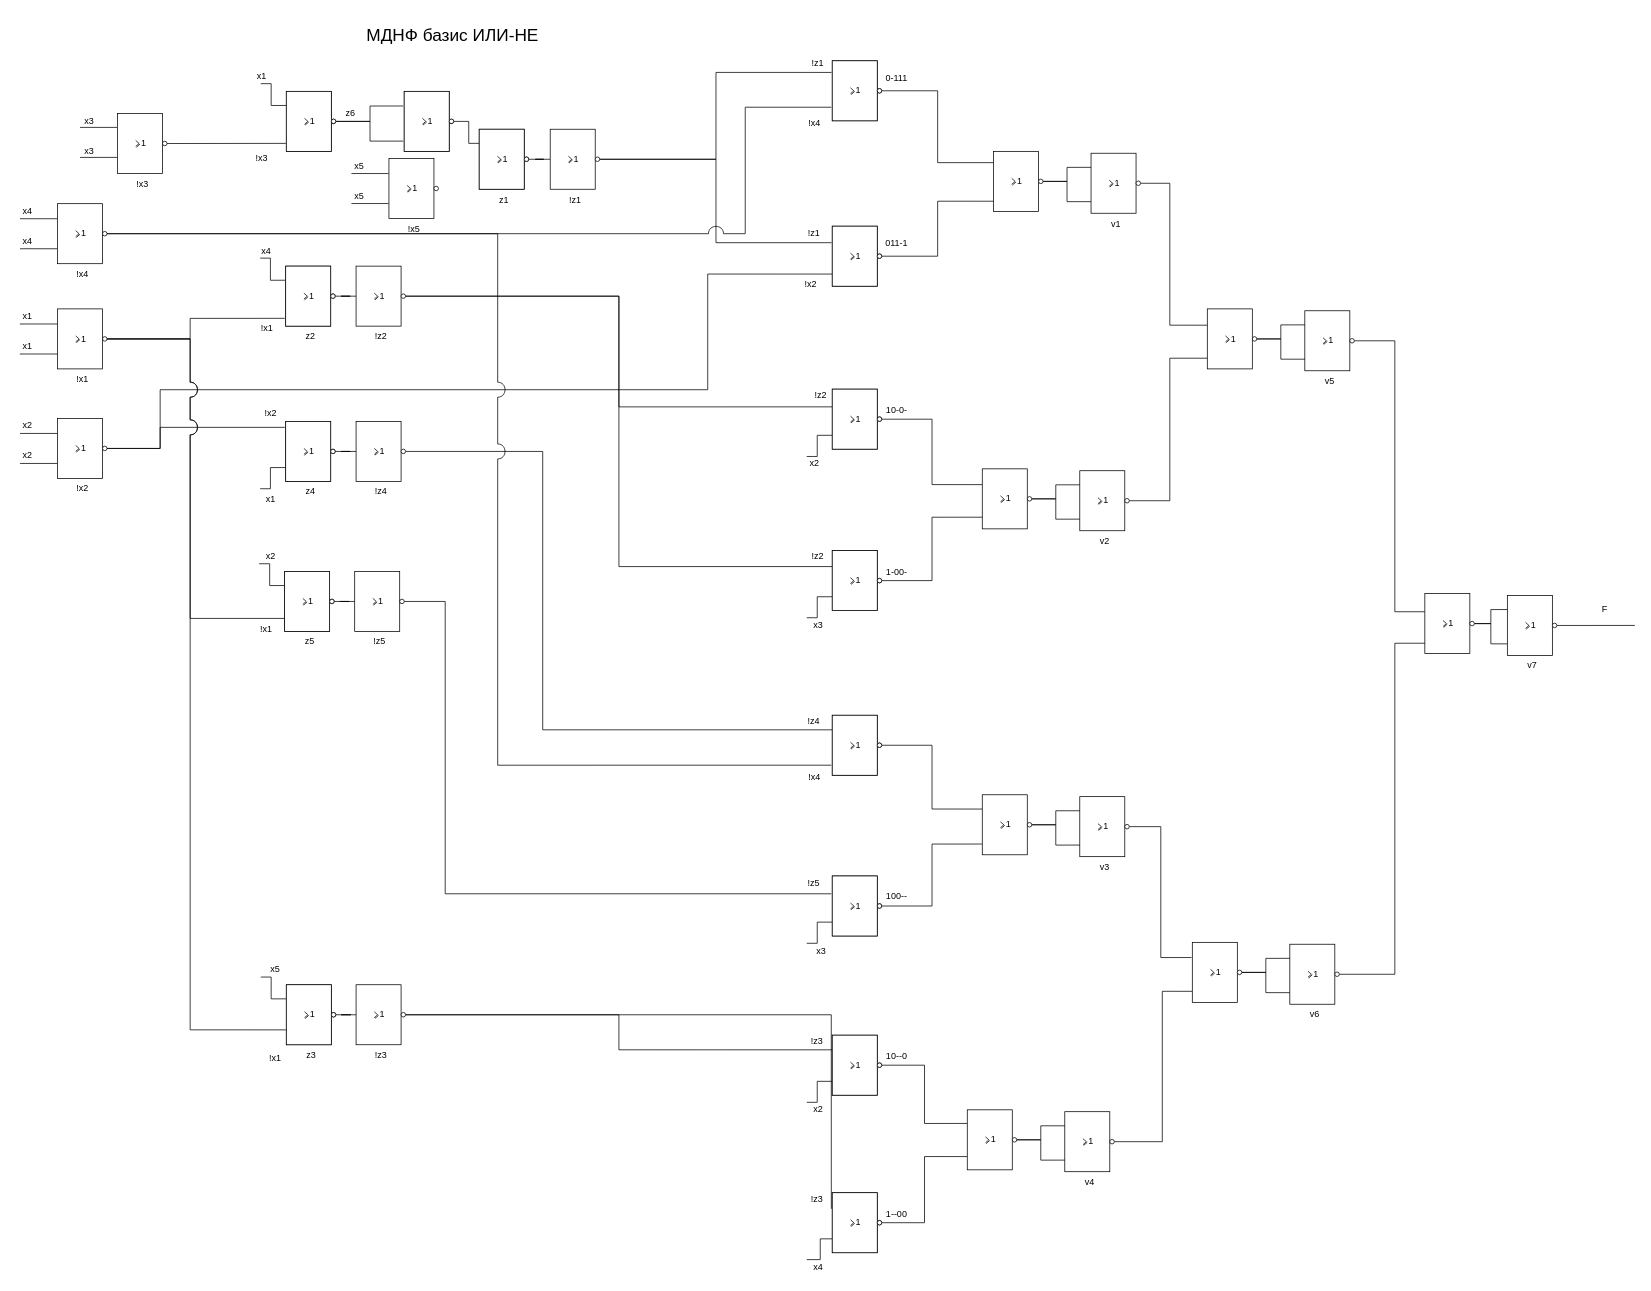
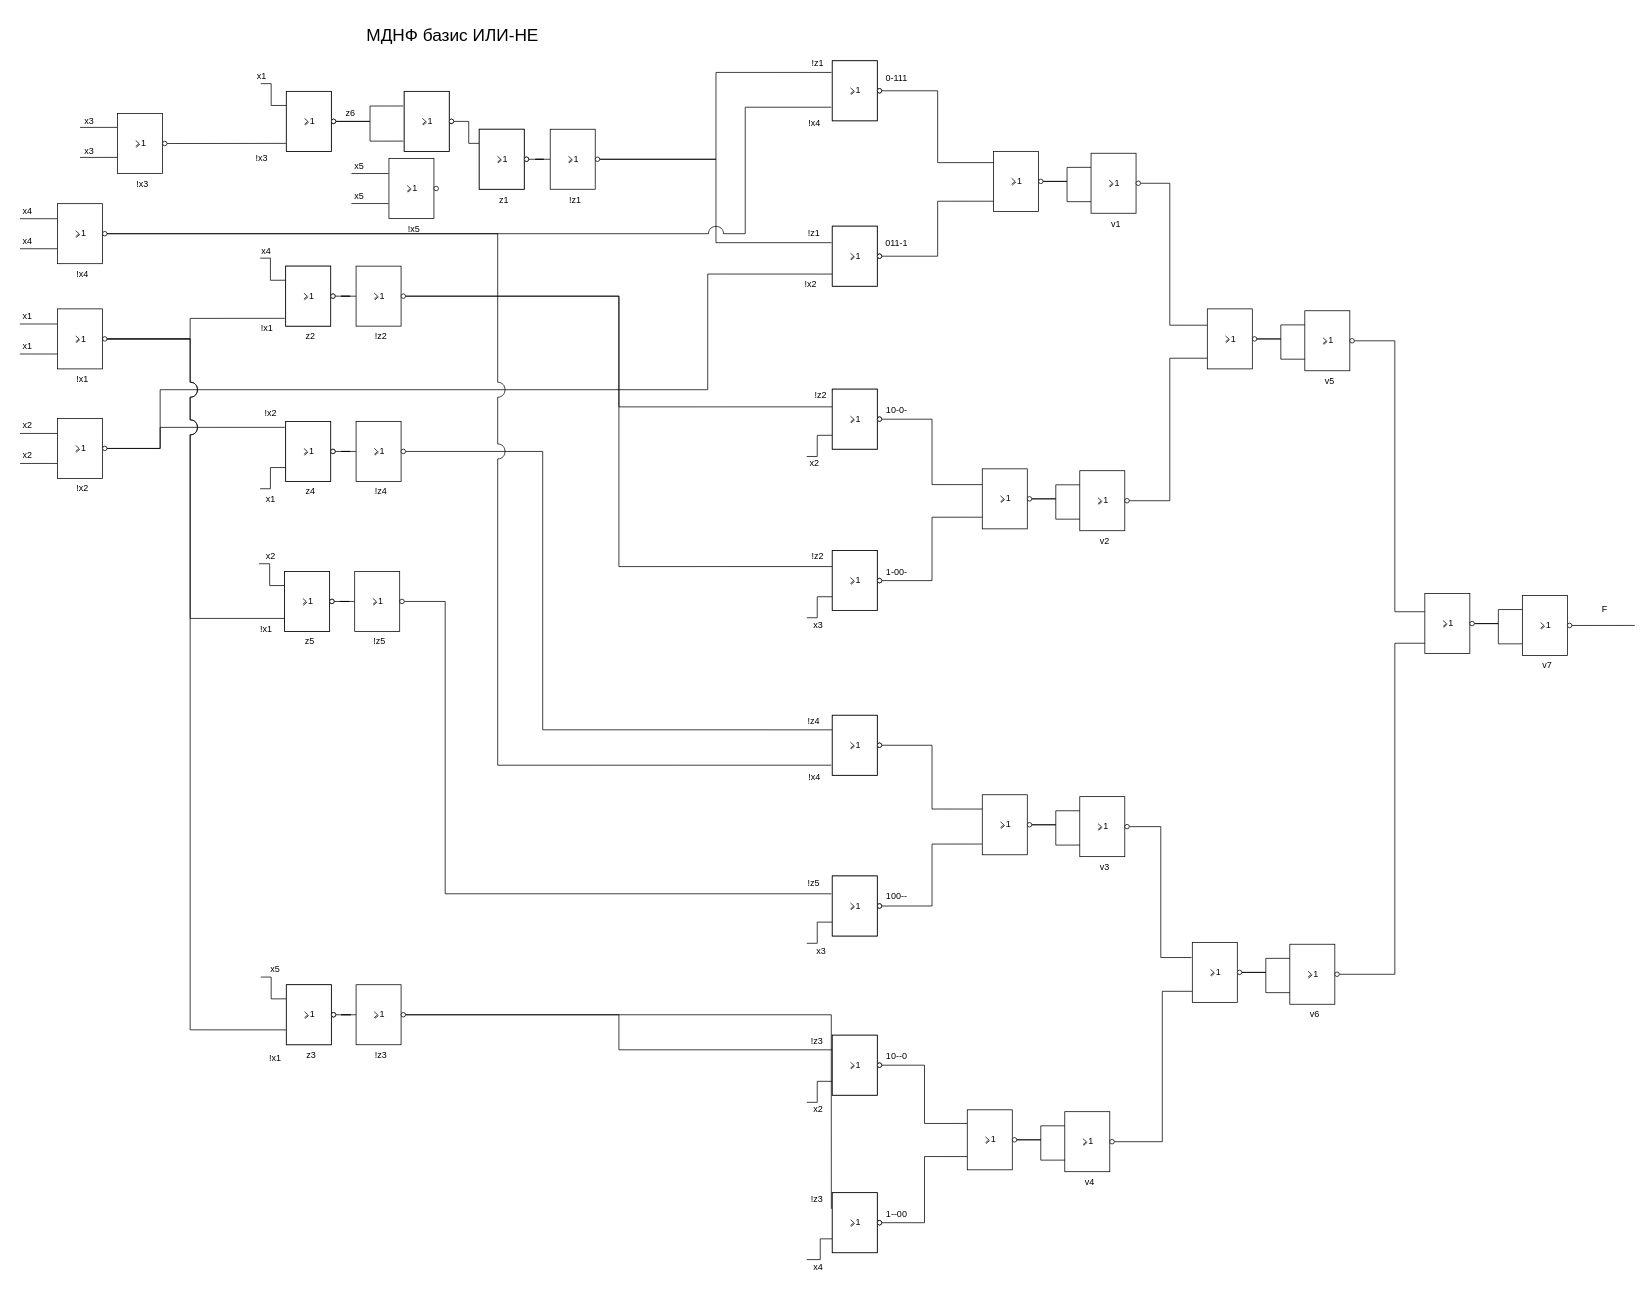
node "v7": moved (1532, 625) -> (1547, 625)
